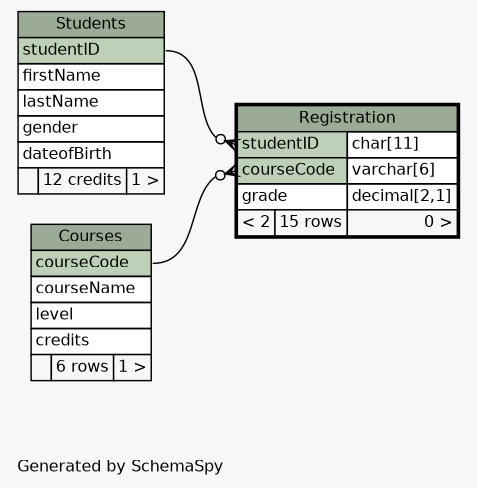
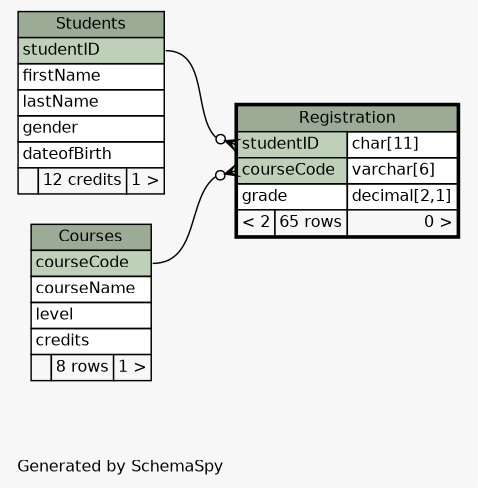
node "Registration": text "15 rows" -> "65 rows"
node "Courses": text "6 rows" -> "8 rows"
